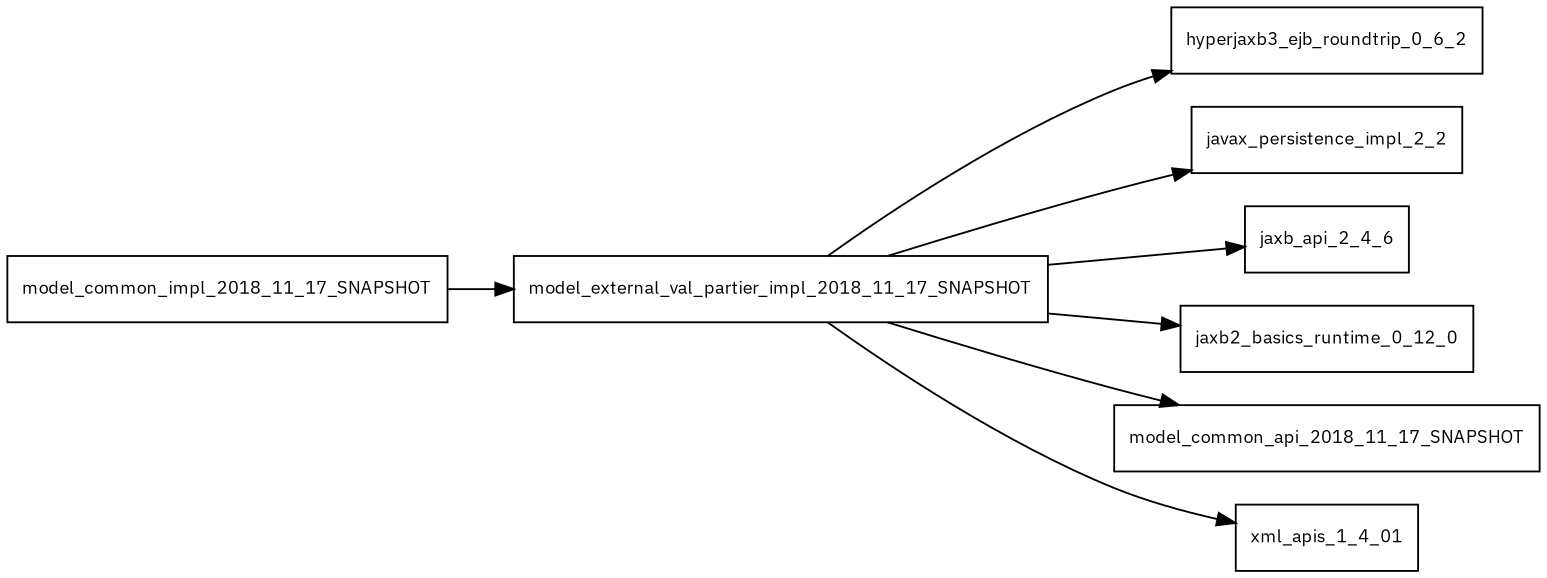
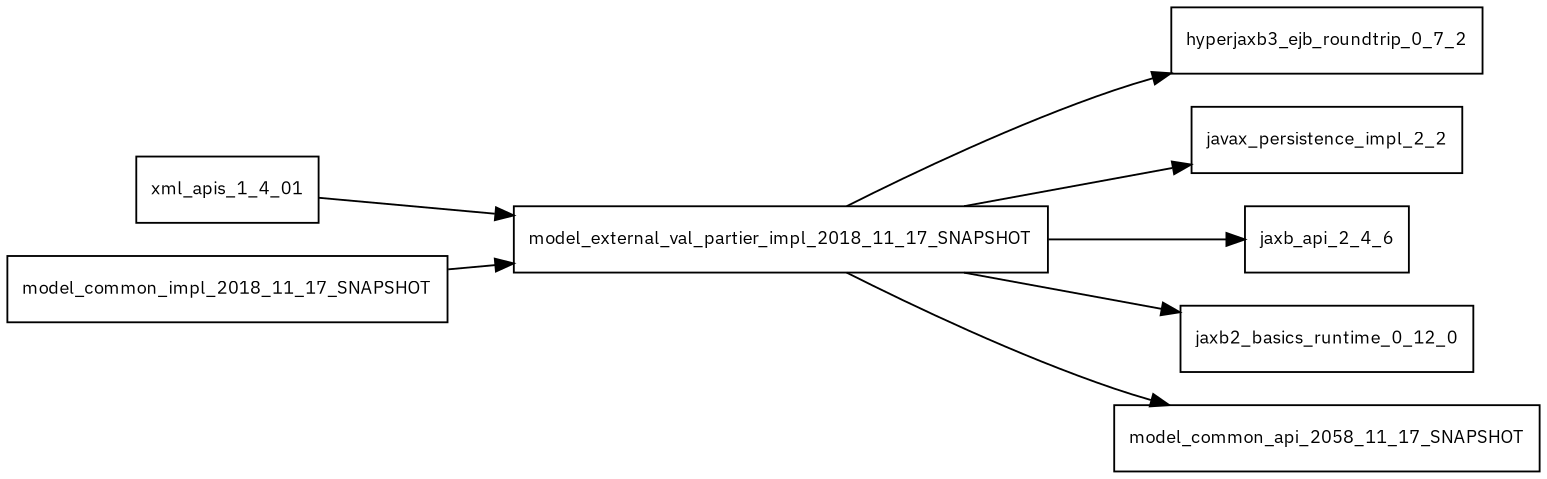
node "hyperjaxb3_ejb_roundtrip_0_6_2": label "hyperjaxb3_ejb_roundtrip_0_6_2" -> "hyperjaxb3_ejb_roundtrip_0_7_2"
node "model_common_api_2018_11_17_SNAPSHOT": label "model_common_api_2018_11_17_SNAPSHOT" -> "model_common_api_2058_11_17_SNAPSHOT"
edge "model_external_val_partier_impl_2018_11_17_SNAPSHOT" -> "xml_apis_1_4_01": reversed
